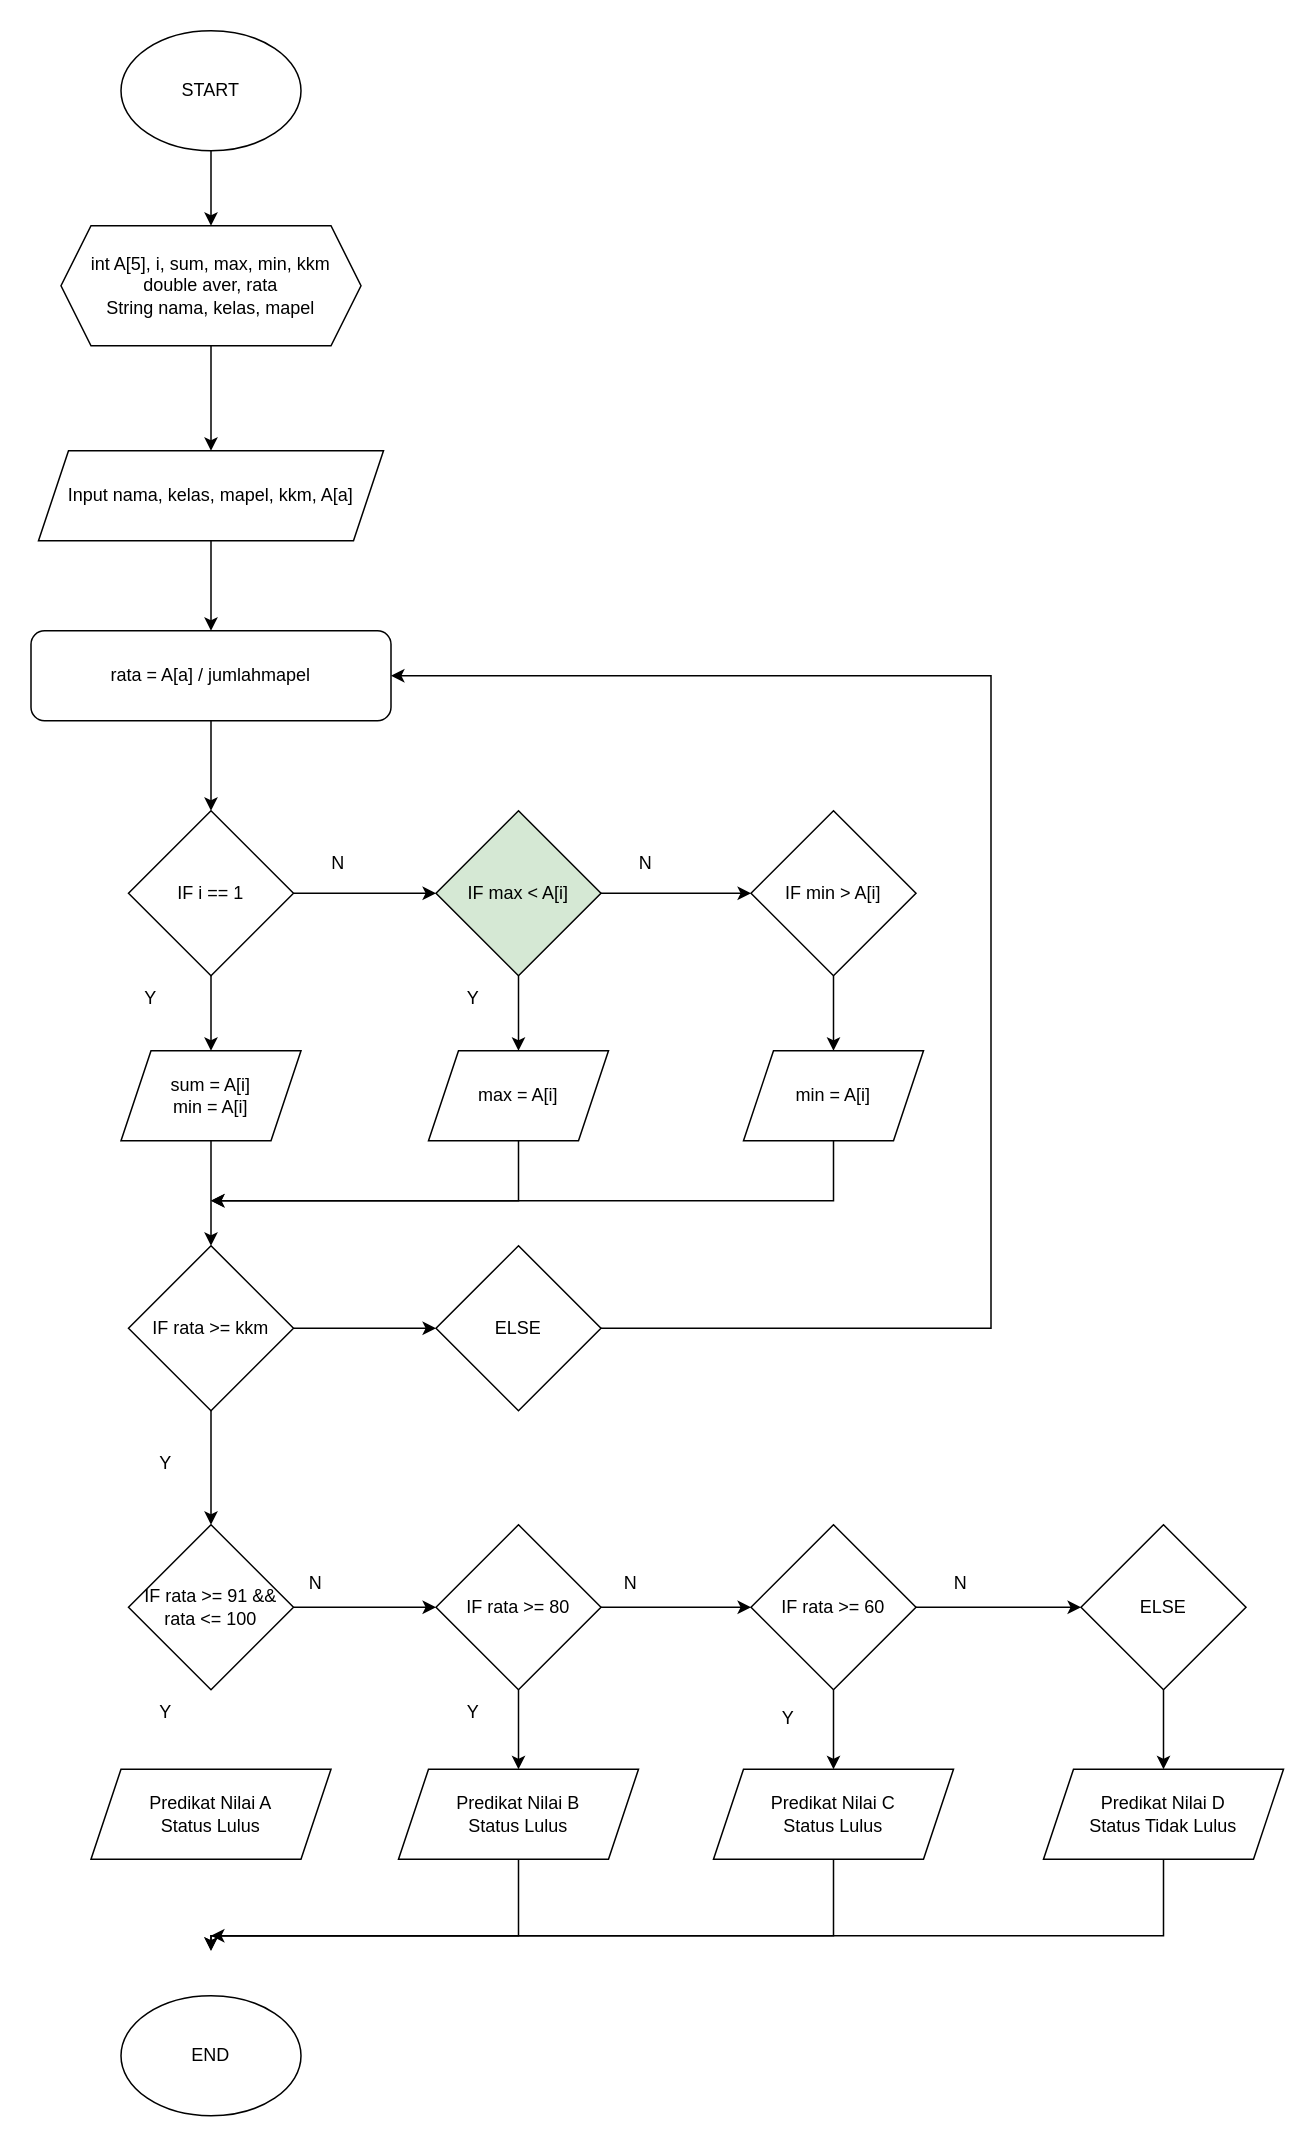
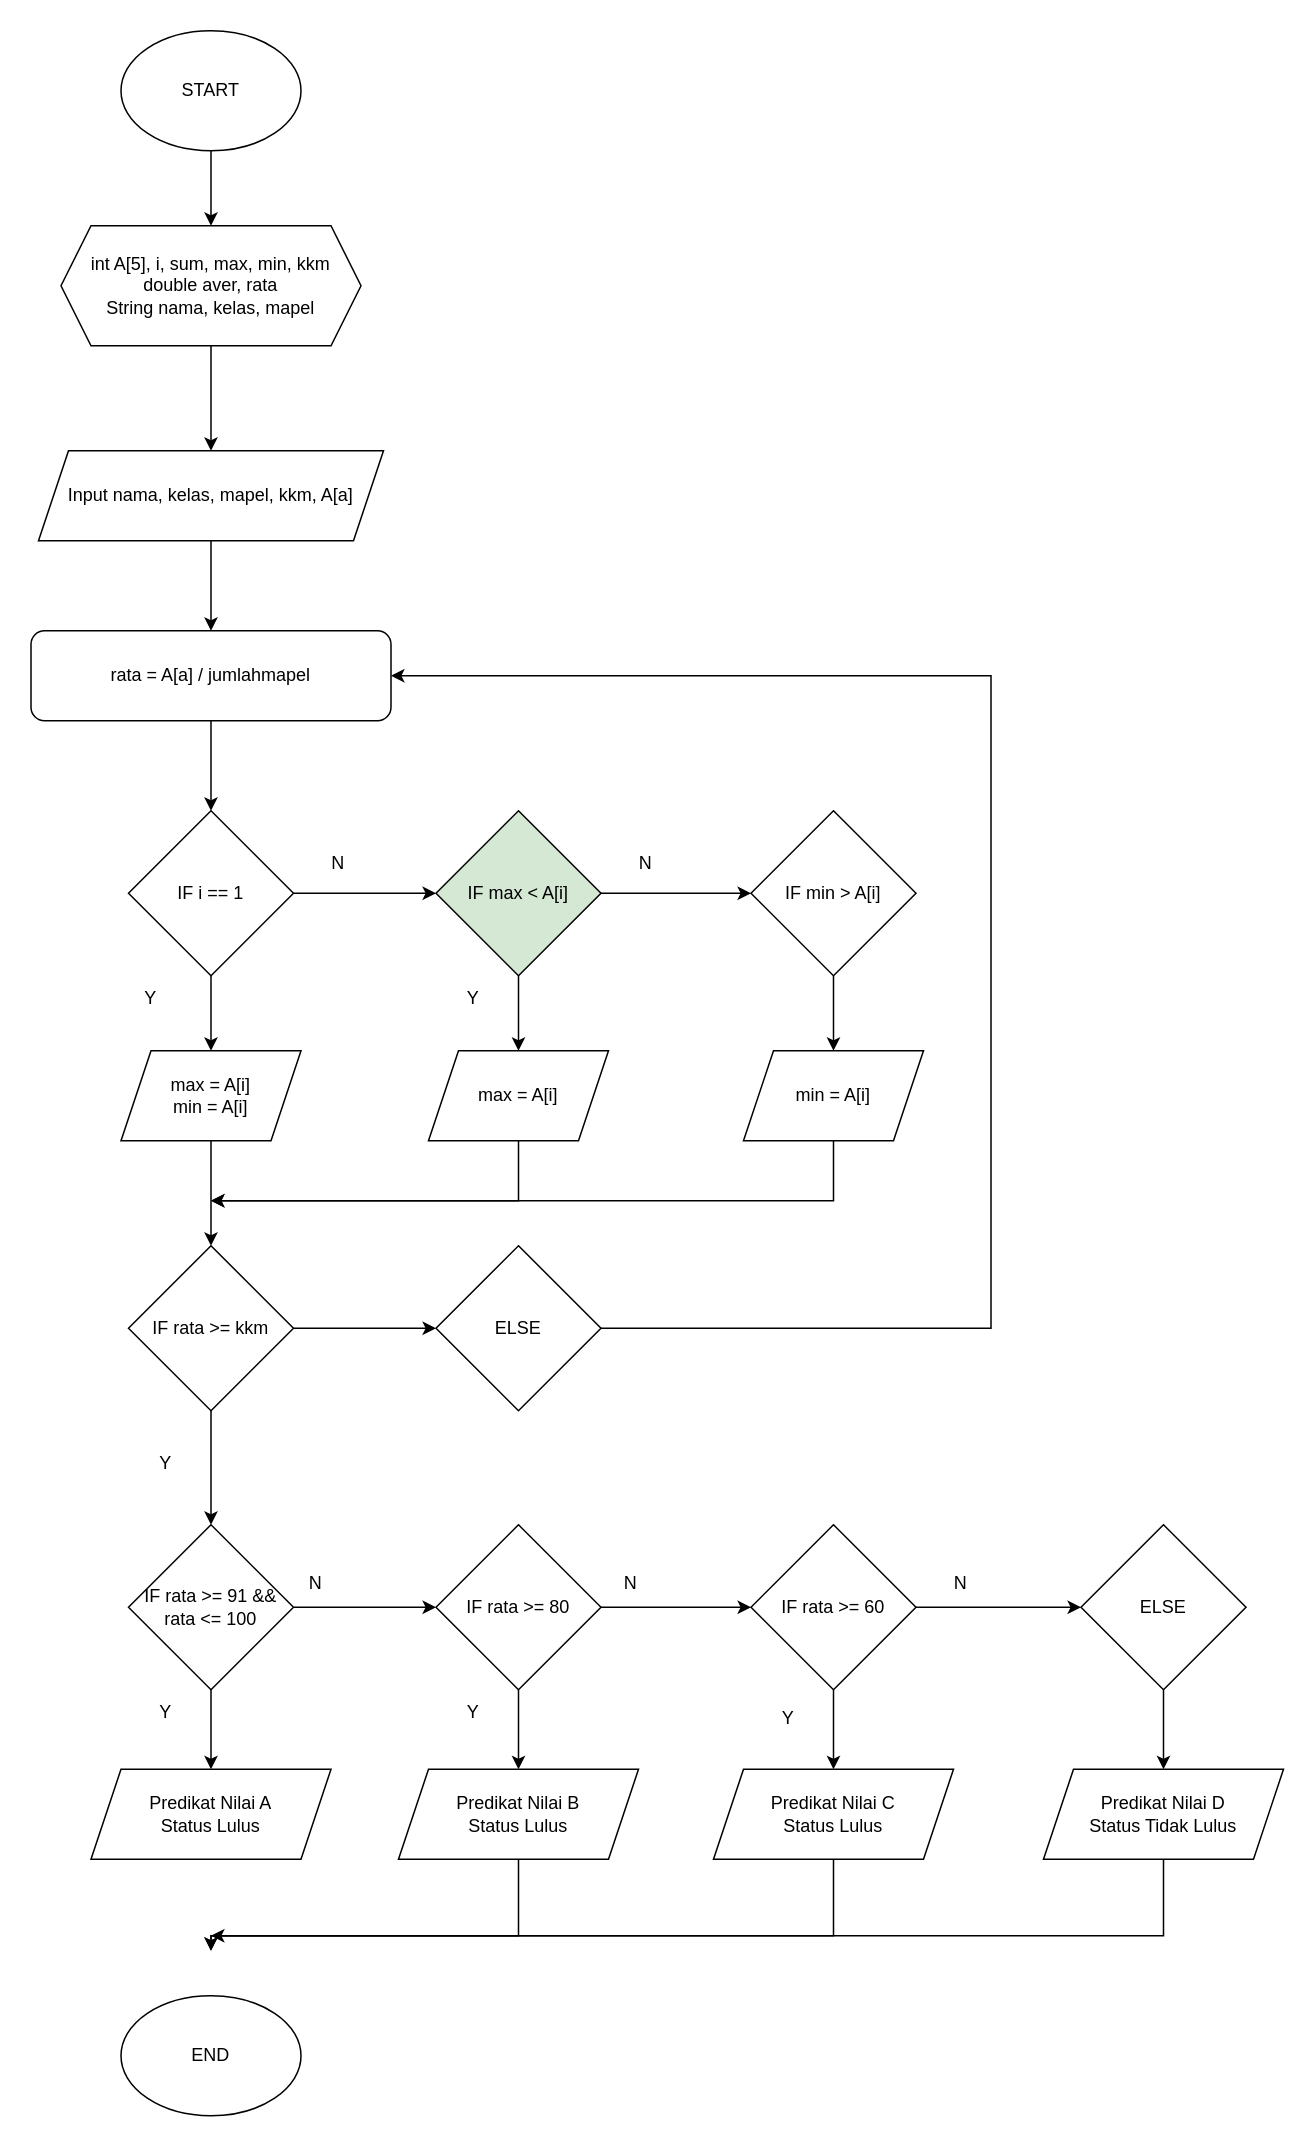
node "sum = A[i] min = A[i]": label "sum = A[i] min = A[i]" -> "max = A[i] min = A[i]"
edge "IF rata >= 91 && rata <= 100" -> "Predikat Nilai A Status Lulus": added
